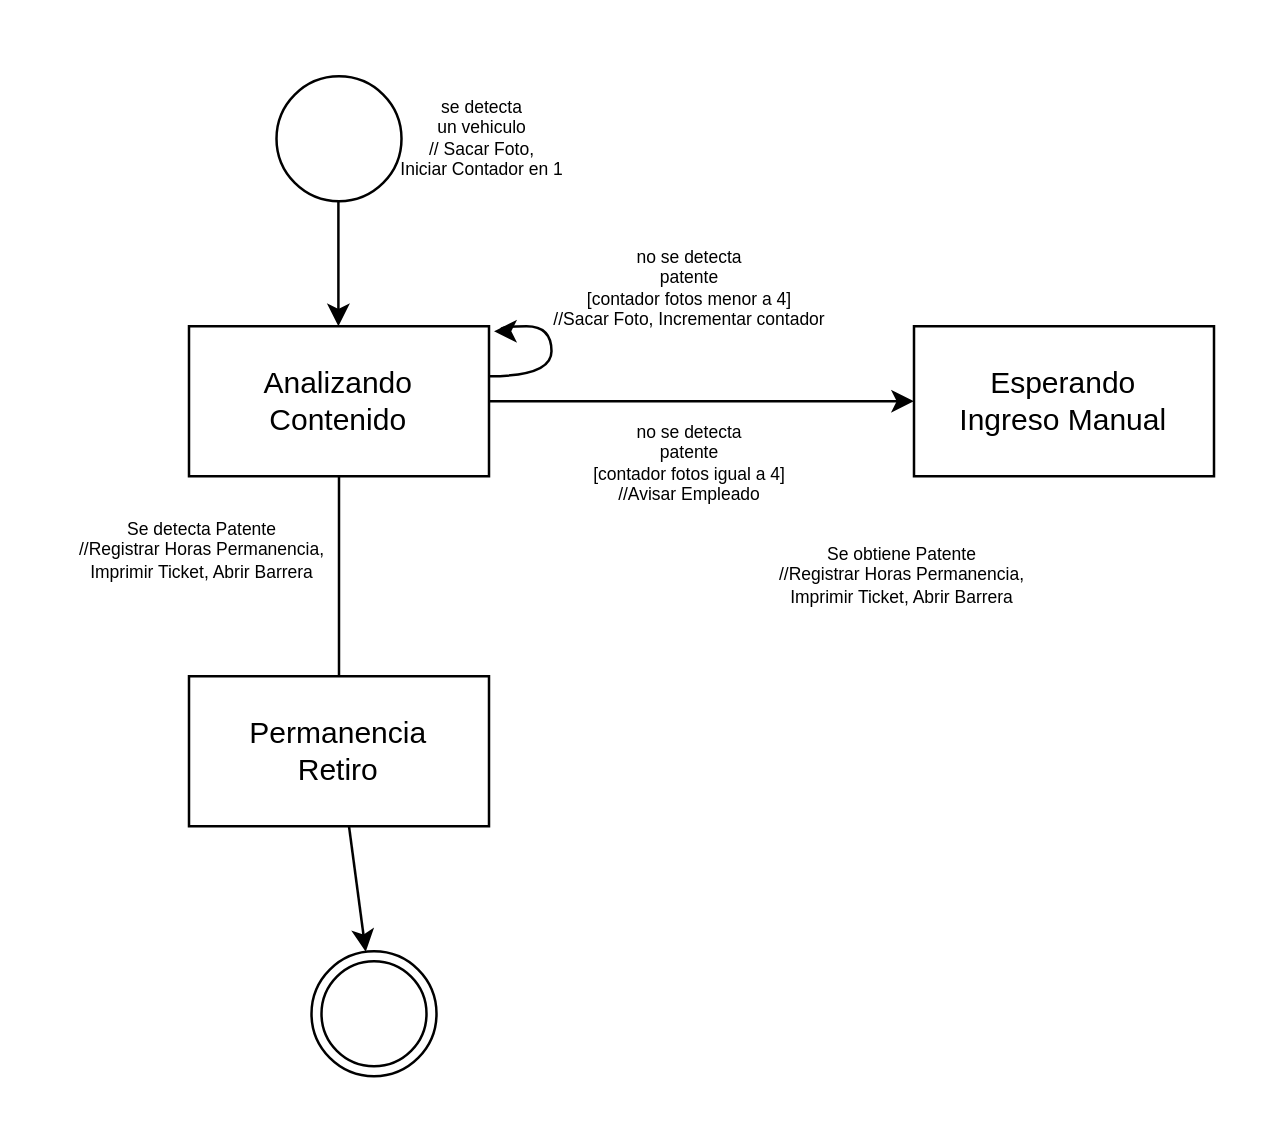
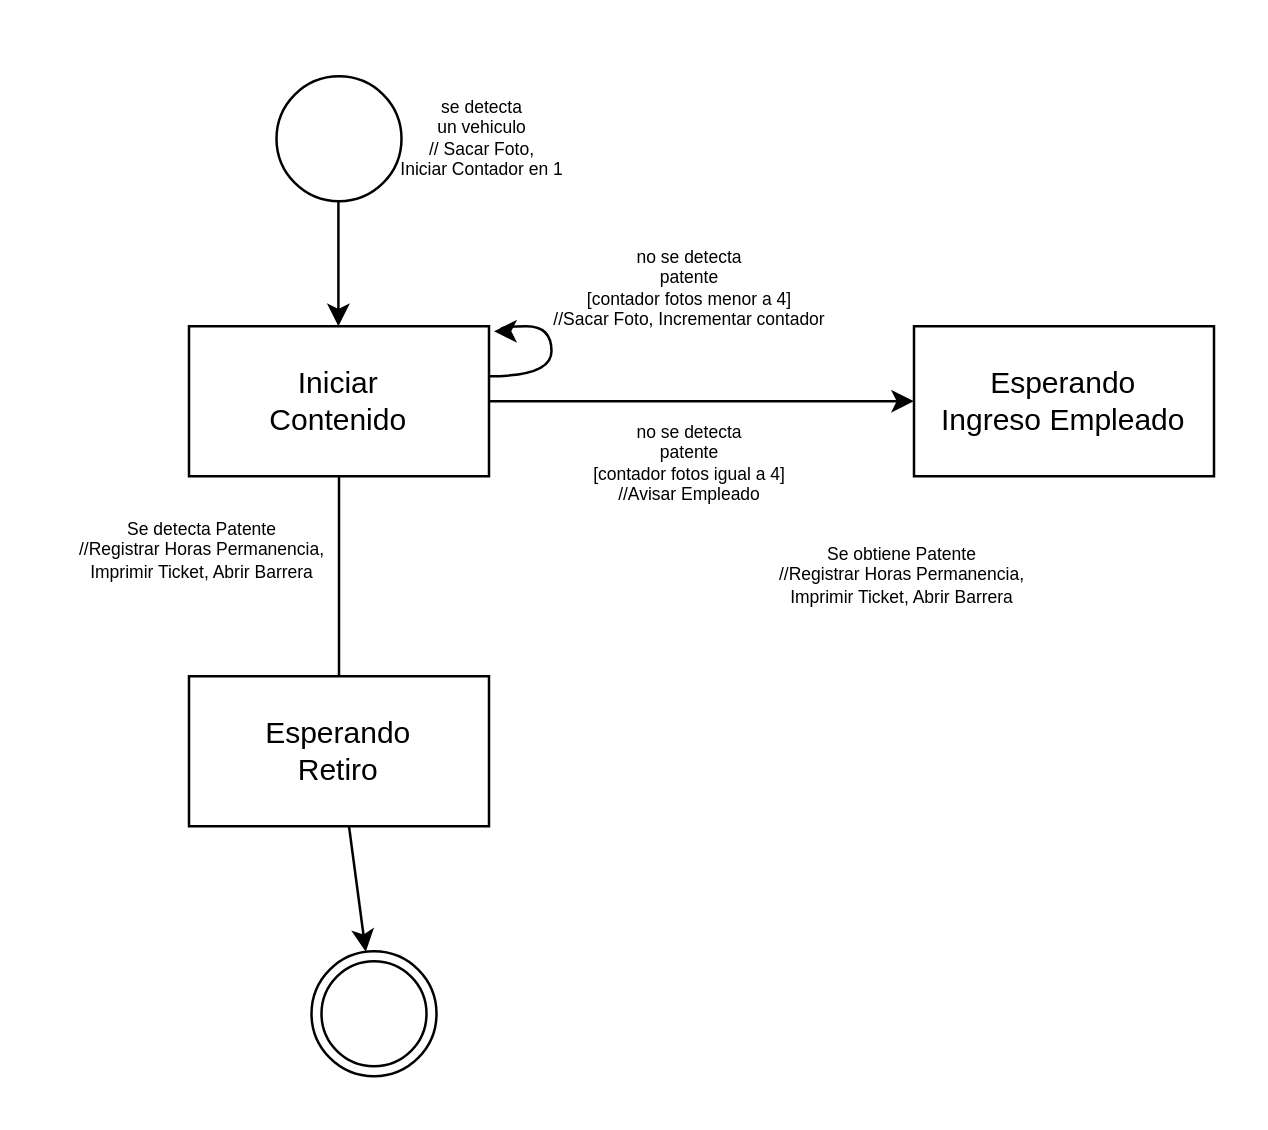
node "Analizando Contenido": label "Analizando Contenido" -> "Iniciar Contenido"
node "Esperando Ingreso Manual": label "Esperando Ingreso Manual" -> "Esperando Ingreso Empleado"
node "Permanencia Retiro": label "Permanencia Retiro" -> "Esperando Retiro"
